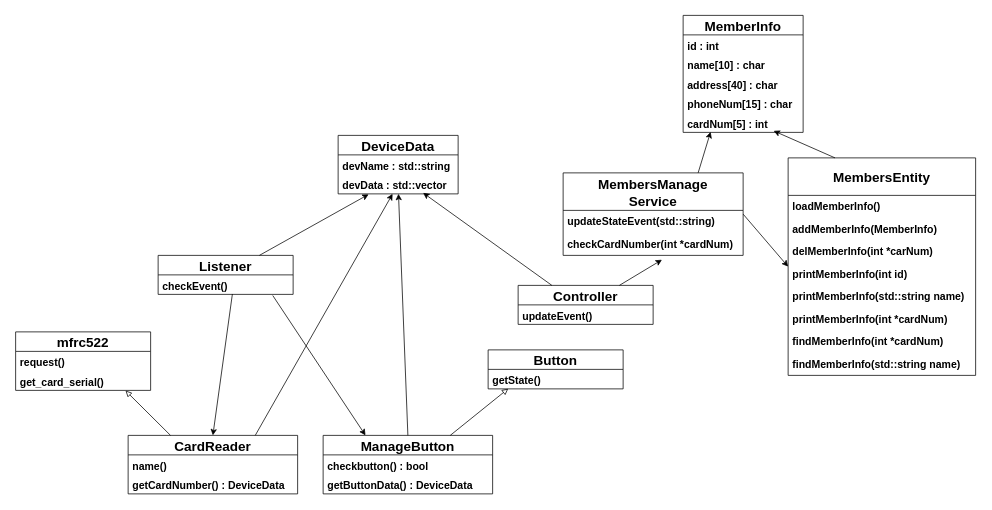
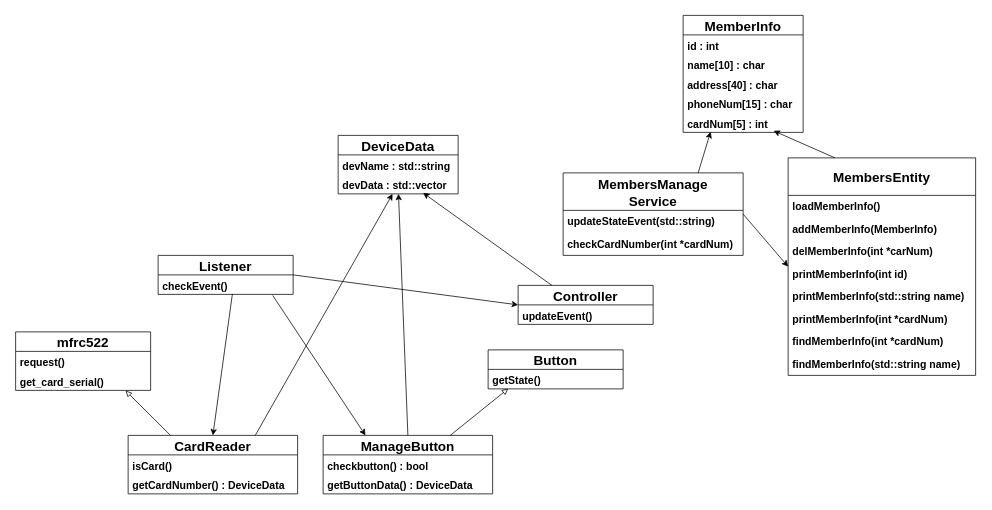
edge "Listener" -> "devData : std::vector": removed
edge "Controller" -> "checkCardNumber(int *cardNum)": removed
edge "Listener" -> "Controller": added
node "name()": label "name()" -> "isCard()"
